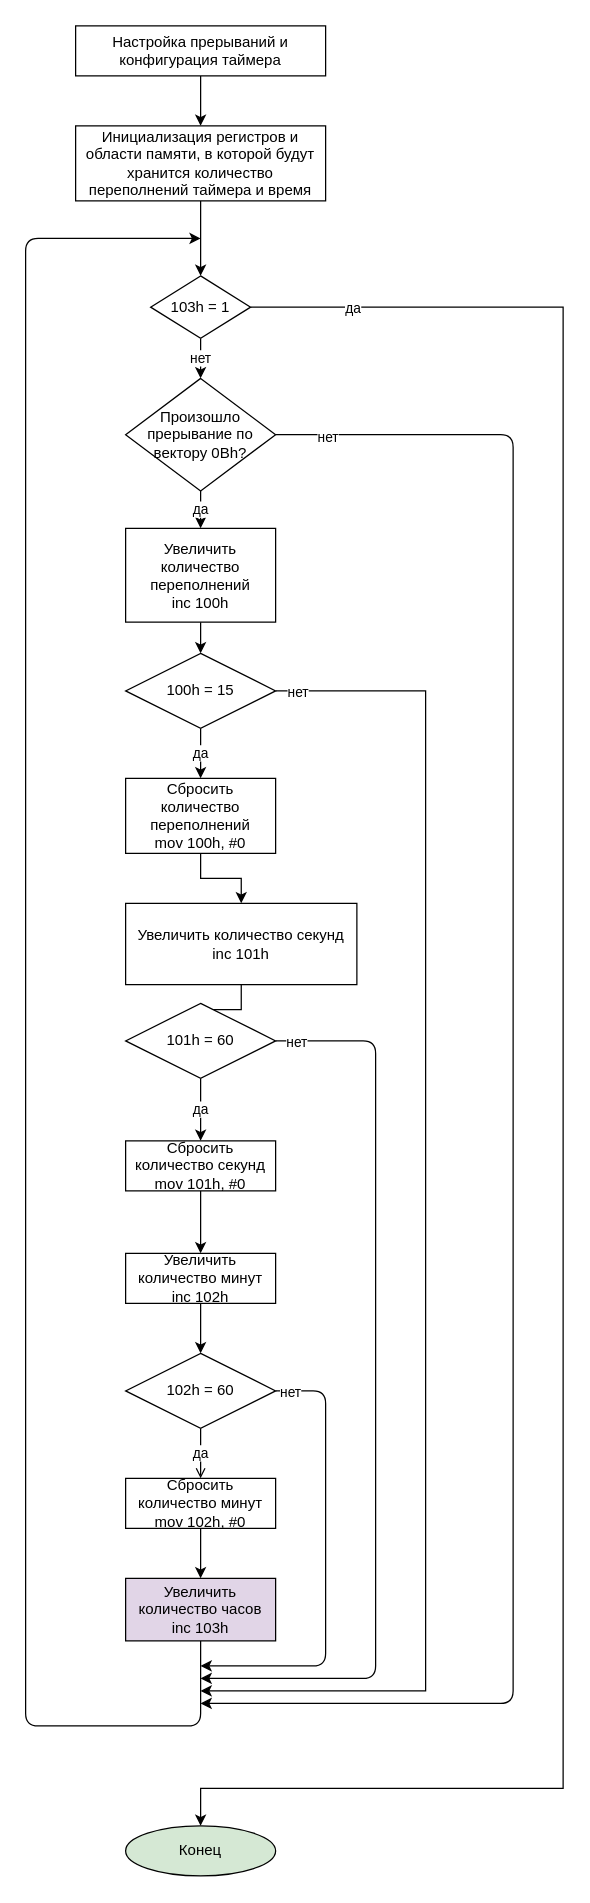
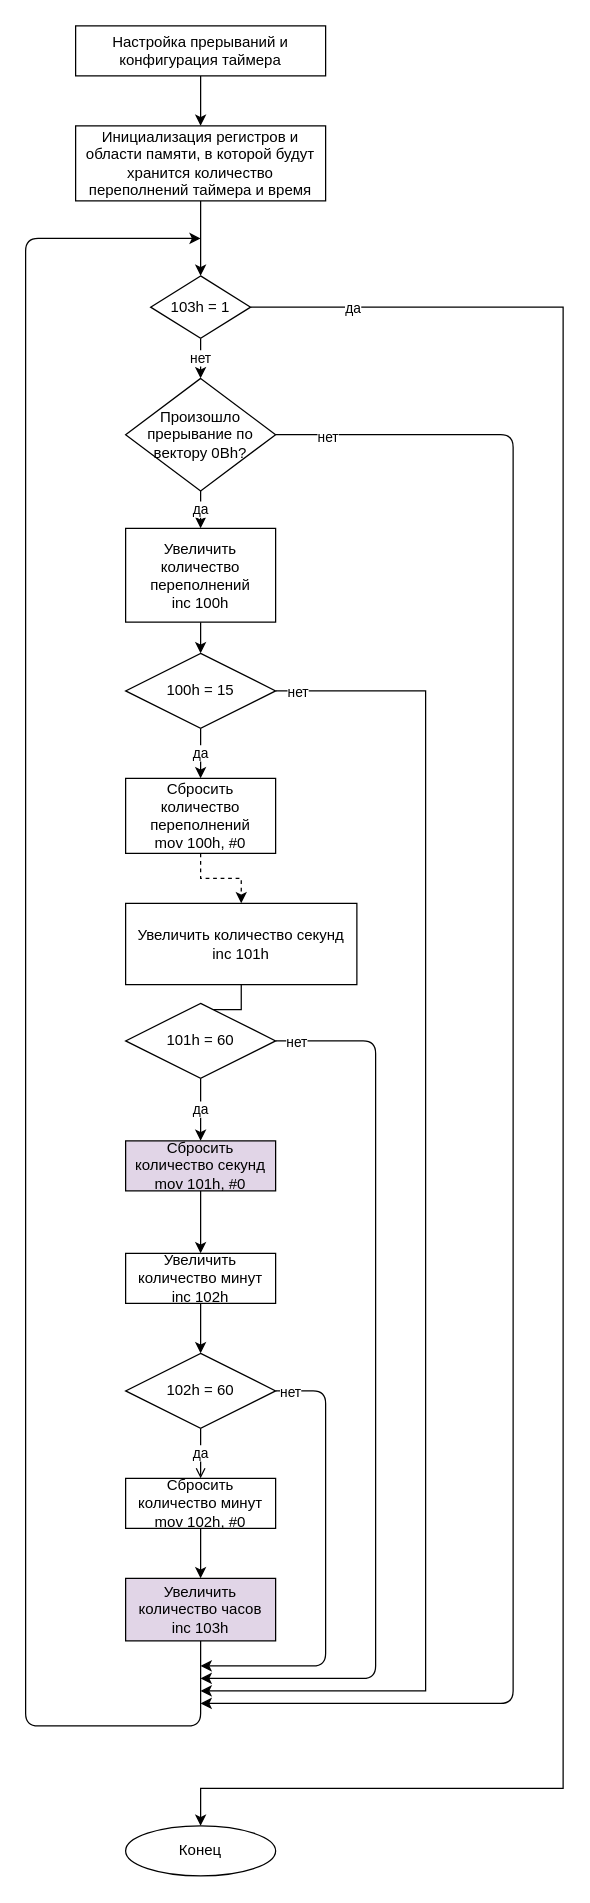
edge "Сбросить количество переполнений mov 100h, #0" -> "Увеличить количество секунд inc 101h": style solid -> dashed
node "Сбросить количество секунд mov 101h, #0": fillcolor #ffffff -> #e1d5e7
node "Конец": fillcolor #d5e8d4 -> #ffffff
